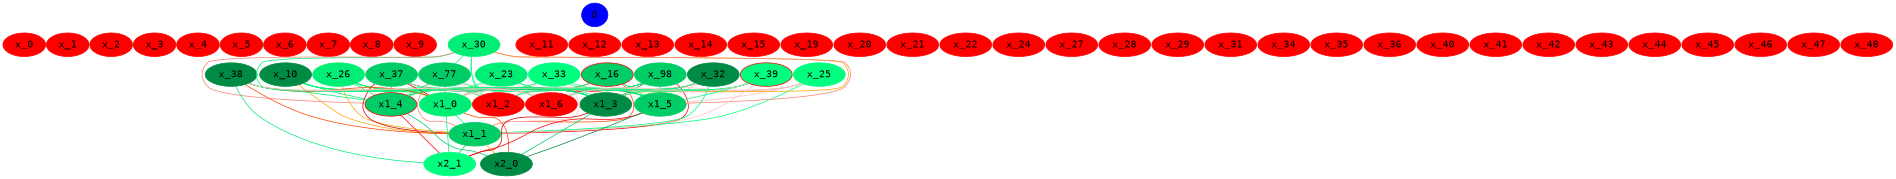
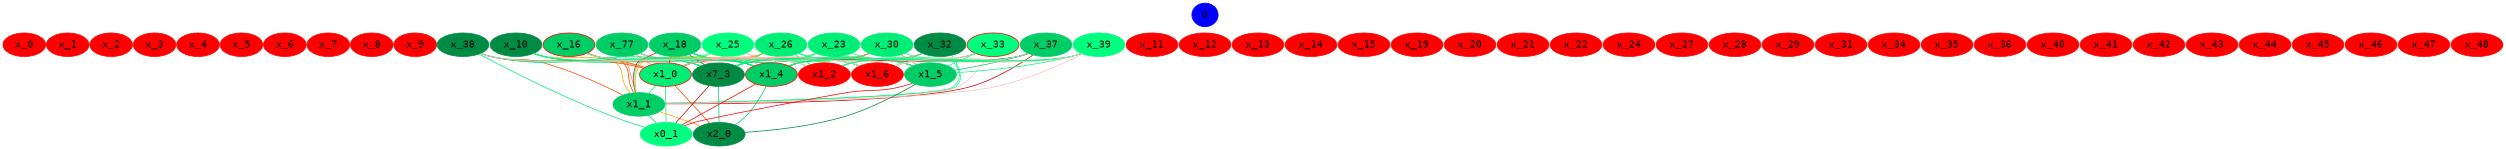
edge "x_30" -- "x_77": now "x_30" -- "x1_1"
node "x_33": color springgreen -> red
node "x_98": label "x_98" -> "x_18"
node "x_39": color red -> springgreen
node "x1_0": color springgreen2 -> red
node "x1_3": label "x1_3" -> "x7_3"
node "x2_1": label "x2_1" -> "x0_1"
